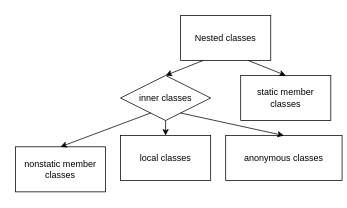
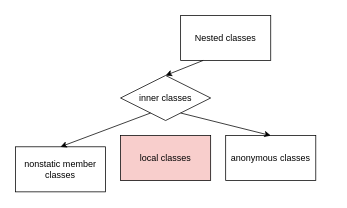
edge "Nested classes" -> "static member classes": removed
node "static member classes": removed
edge "inner classes" -> "local classes": removed
node "local classes": fillcolor #ffffff -> #f8cecc
node "anonymous classes": size 116x45 -> 90x45
